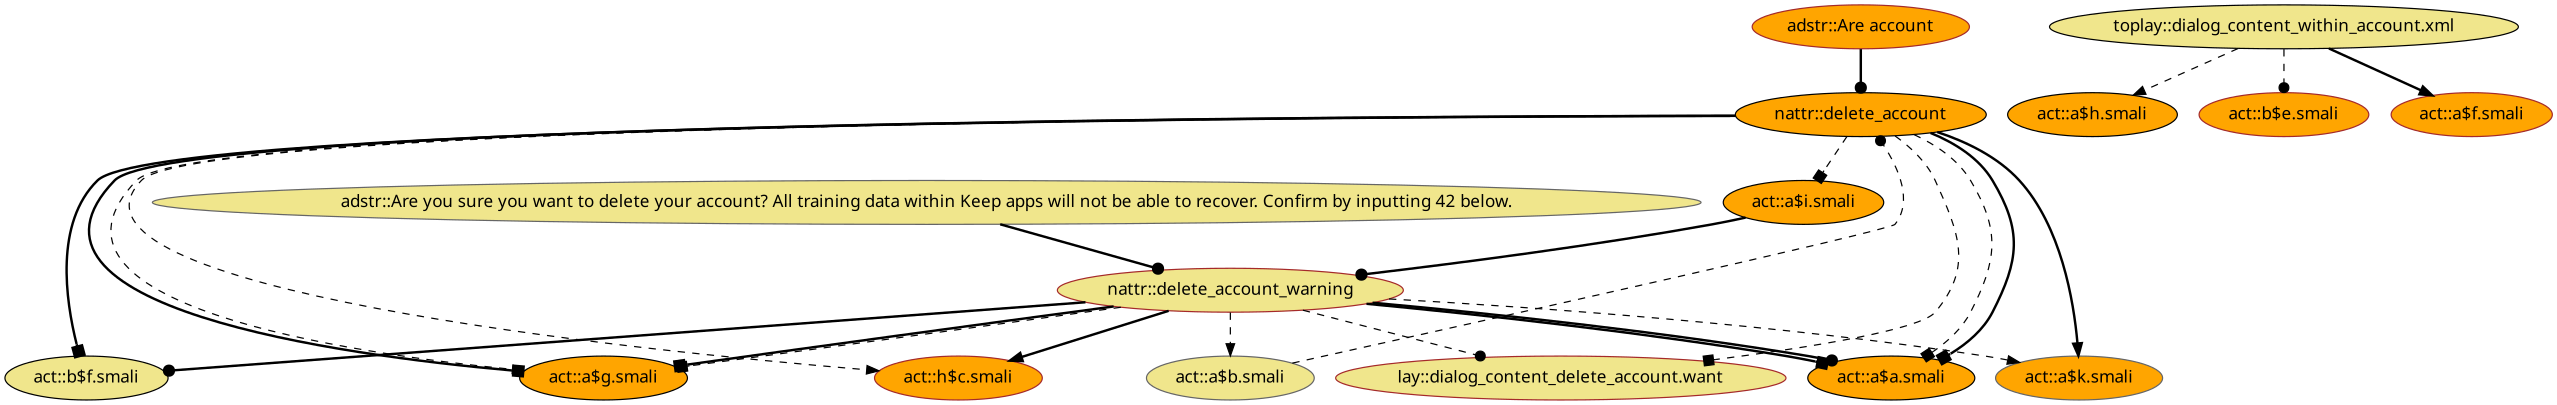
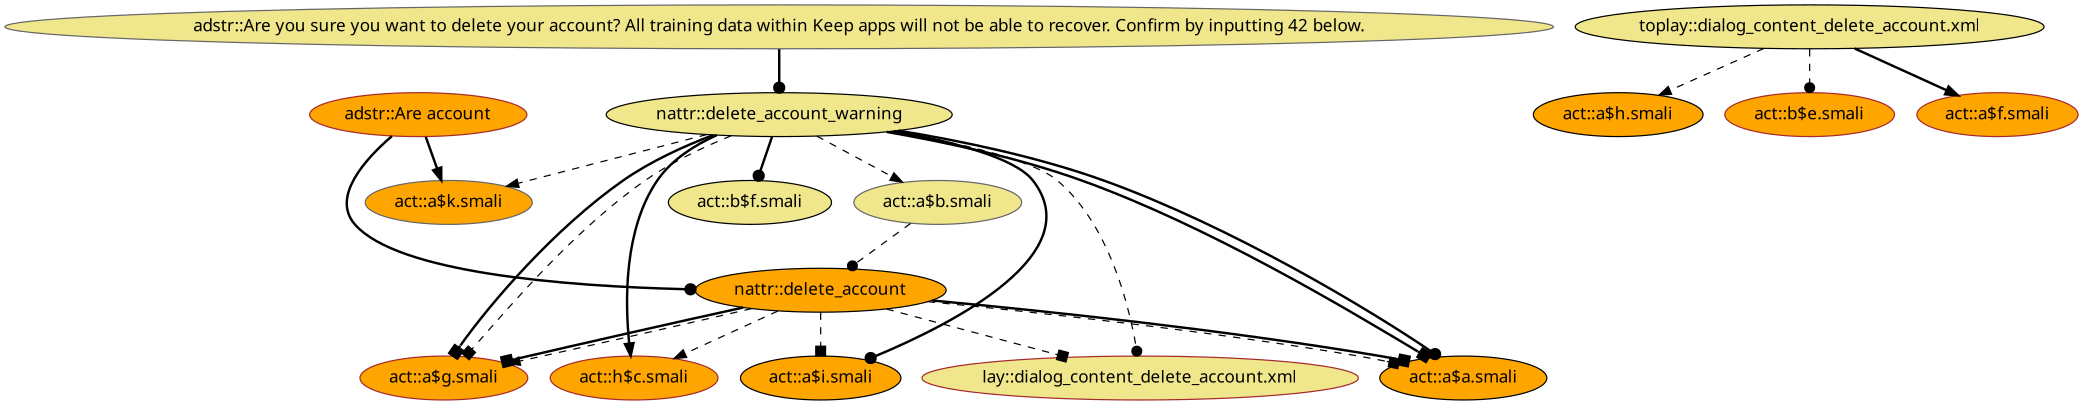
node "toplay::dialog_content_within_account.xml": label "toplay::dialog_content_within_account.xml" -> "toplay::dialog_content_delete_account.xml"
edge "nattr::delete_account" -> "act::b$f.smali": removed
edge "nattr::delete_account" -> "act::a$k.smali": now "adstr::Are account" -> "act::a$k.smali"
edge "act::a$i.smali" -> "nattr::delete_account_warning": reversed
node "nattr::delete_account_warning": color brown -> black
node "act::a$g.smali": color black -> brown
node "lay::dialog_content_delete_account.want": label "lay::dialog_content_delete_account.want" -> "lay::dialog_content_delete_account.xml"
